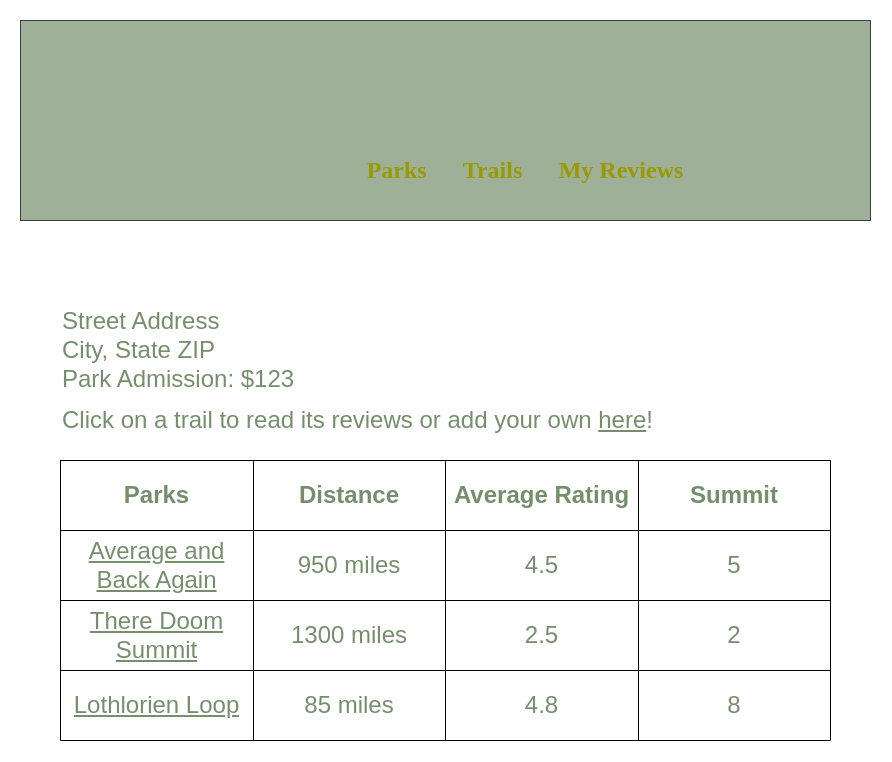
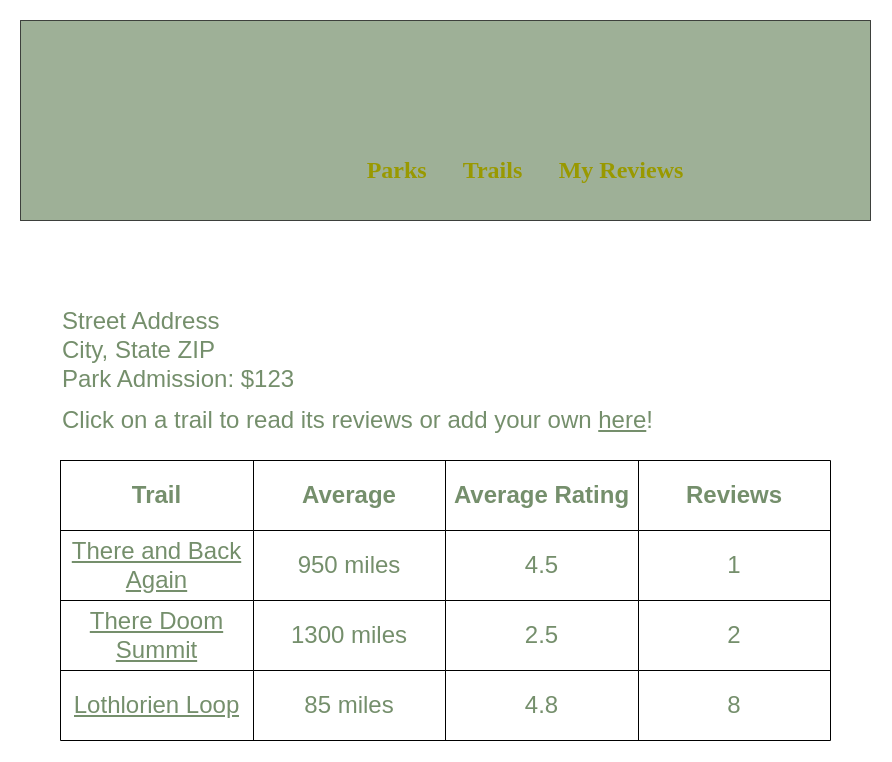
node "Parks": label "Parks" -> "Trail"
node "Distance": label "Distance" -> "Average"
node "Summit": label "Summit" -> "Reviews"
node "Average and Back Again": label "Average and Back Again" -> "There and Back Again"
node "5": label "5" -> "1"
